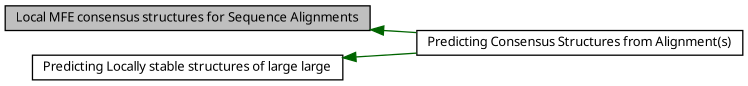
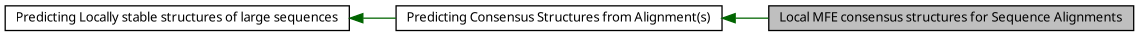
edge "Predicting Consensus Structures from Alignment(s)" -> "Local MFE consensus structures for Sequence Alignments": reversed
node "Predicting Locally stable structures of large large": label "Predicting Locally stable structures of large large" -> "Predicting Locally stable structures of large sequences"
